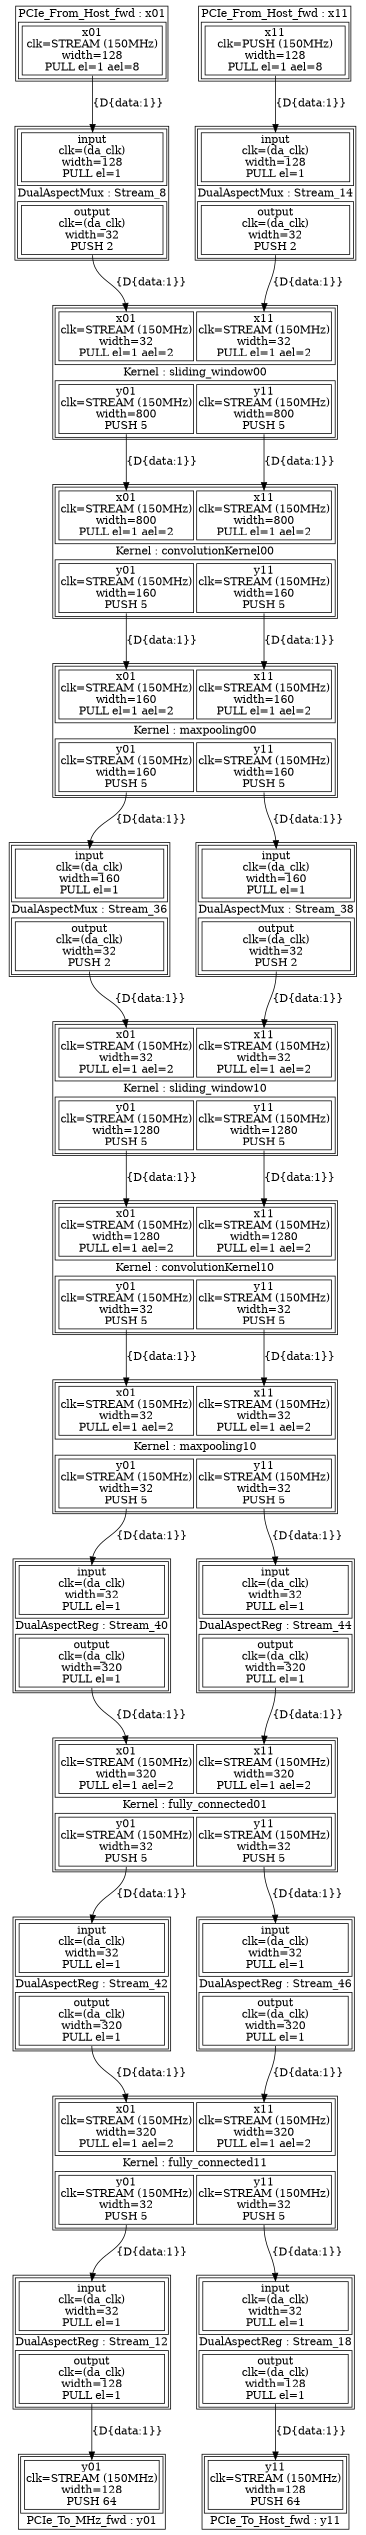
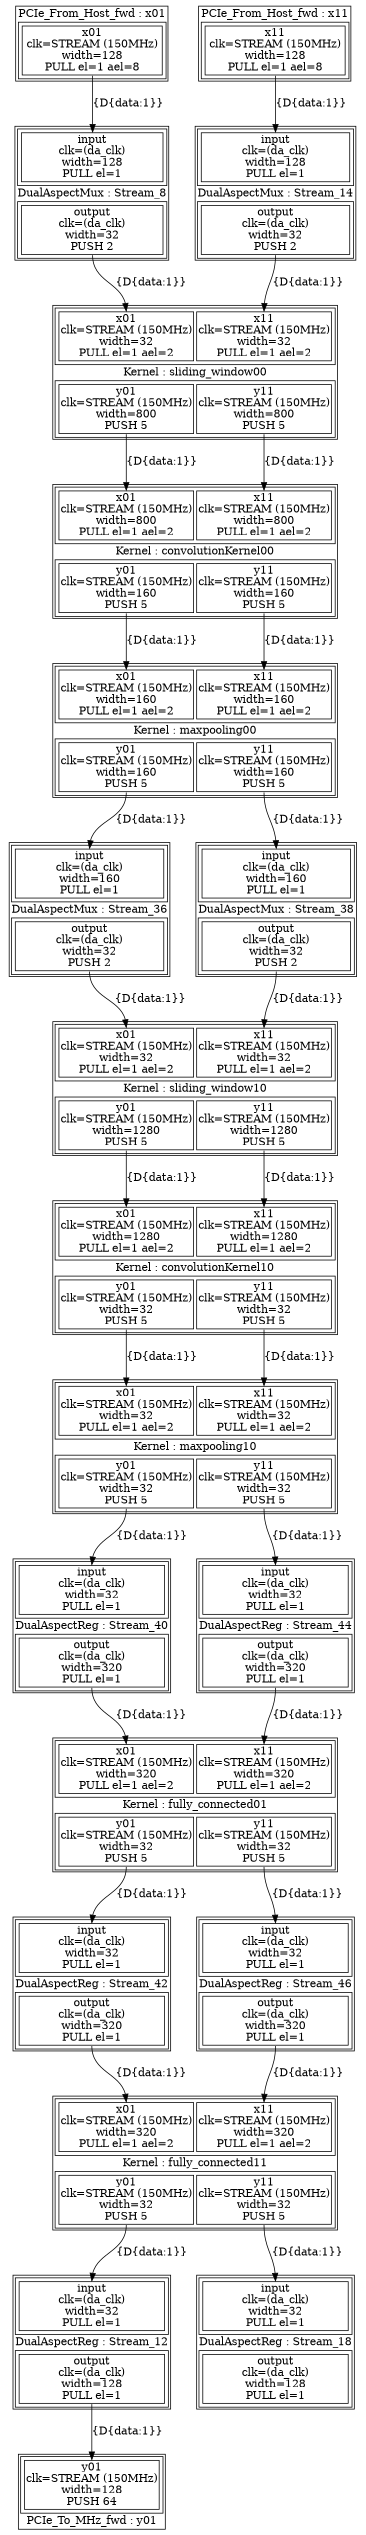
node "PCIe_From_Host_fwd : x11": text "clk=PUSH (150MHz)" -> "clk=STREAM (150MHz)"
node "y11": removed
